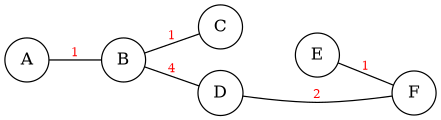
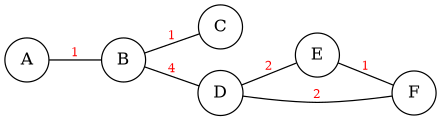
edge "E" -- "D": added, label "2"
